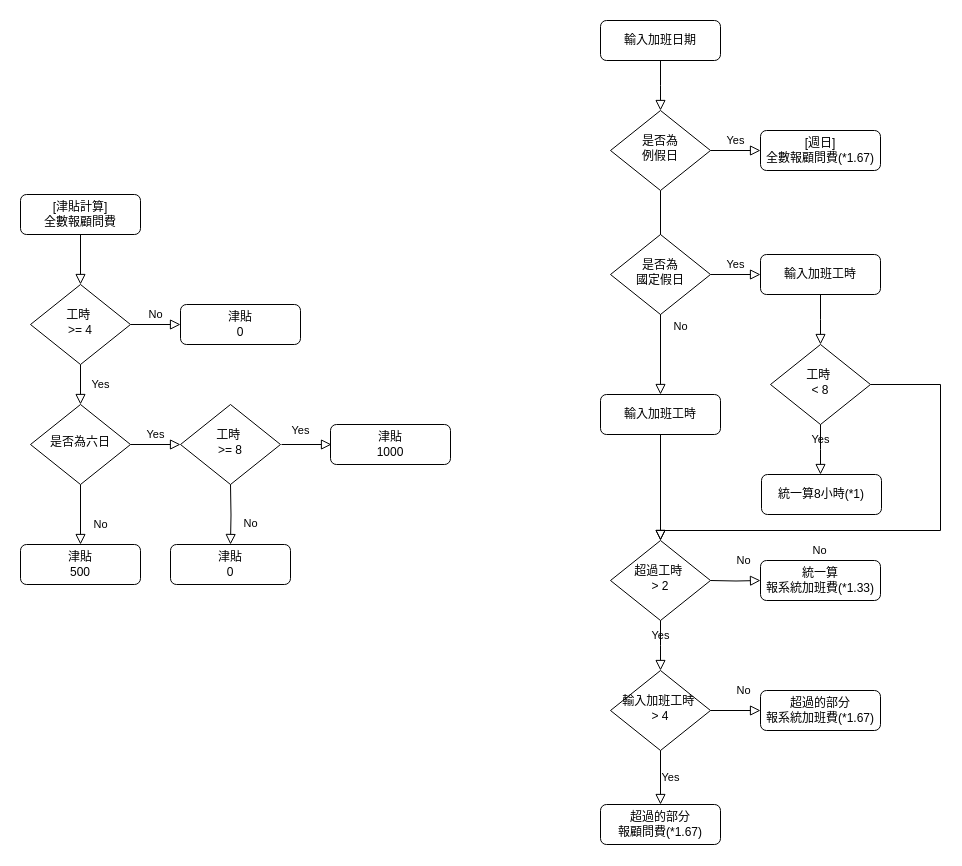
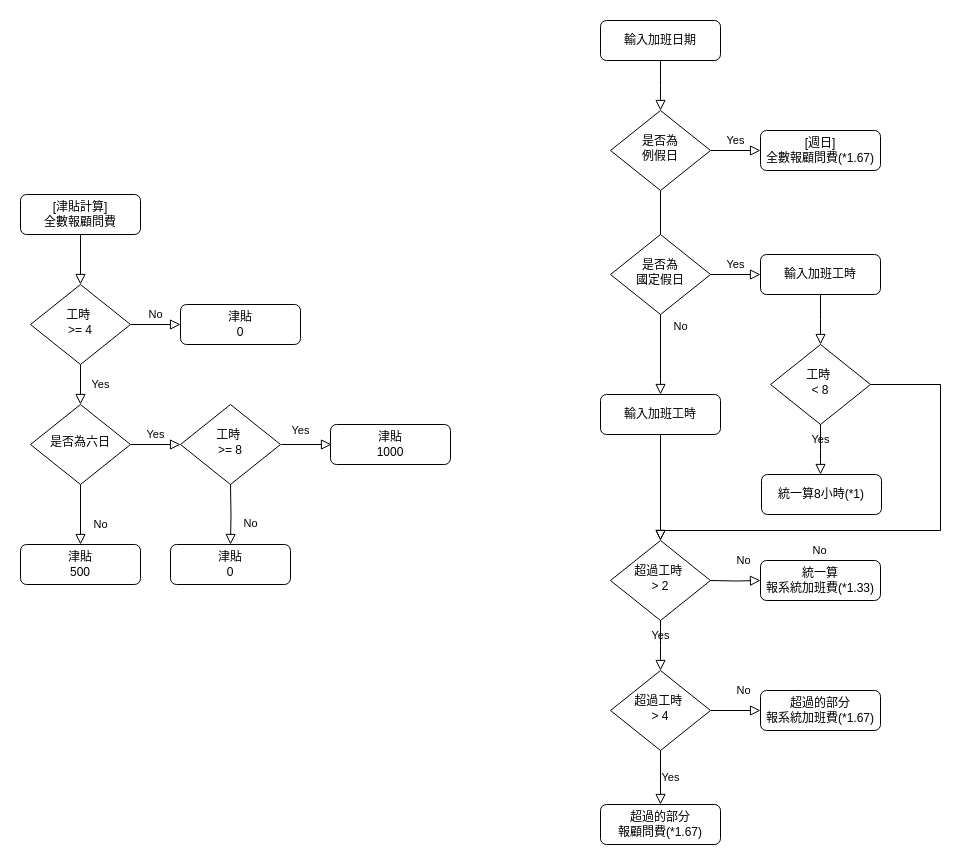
node "輸入加班工時 > 4": label "輸入加班工時 > 4" -> "超過工時 > 4"
